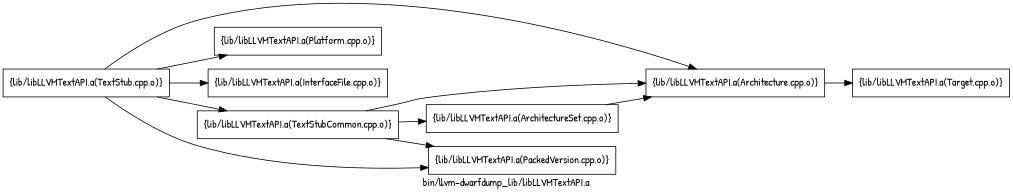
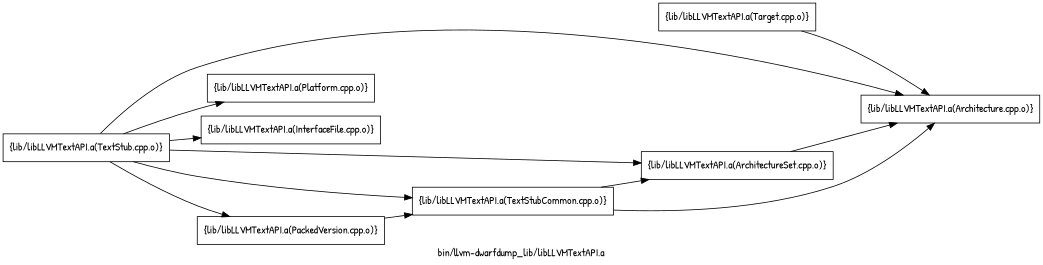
edge "{lib/libLLVMTextAPI.a(Architecture.cpp.o)}" -> "{lib/libLLVMTextAPI.a(Target.cpp.o)}": reversed
edge "{lib/libLLVMTextAPI.a(TextStubCommon.cpp.o)}" -> "{lib/libLLVMTextAPI.a(PackedVersion.cpp.o)}": reversed
edge "{lib/libLLVMTextAPI.a(TextStub.cpp.o)}" -> "{lib/libLLVMTextAPI.a(ArchitectureSet.cpp.o)}": added
